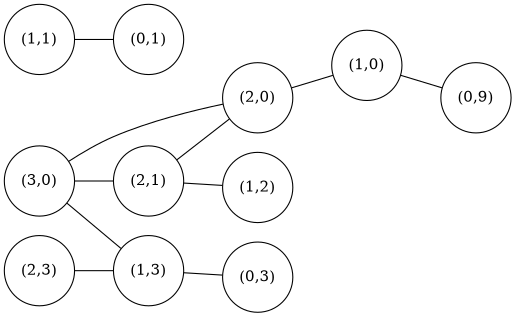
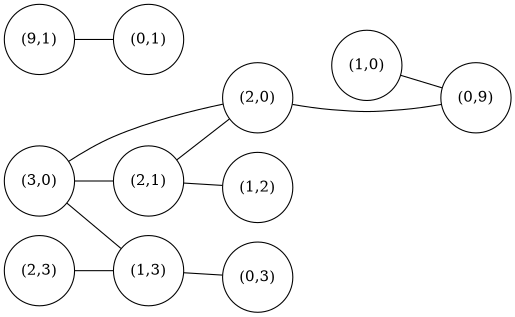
node "(1,1)": label "(1,1)" -> "(9,1)"
edge "(1,0)" -- "(2,0)": now "(0,9)" -- "(2,0)"
